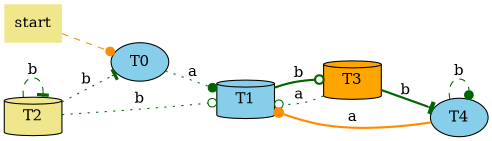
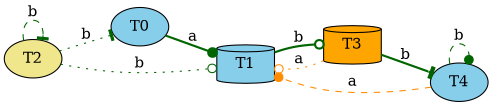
node "start": removed
edge "T0" -> "T1": style dotted -> bold
edge "T3" -> "T1": color darkgreen -> darkorange
node "T2": shape cylinder -> ellipse
edge "T4" -> "T1": style bold -> dashed
